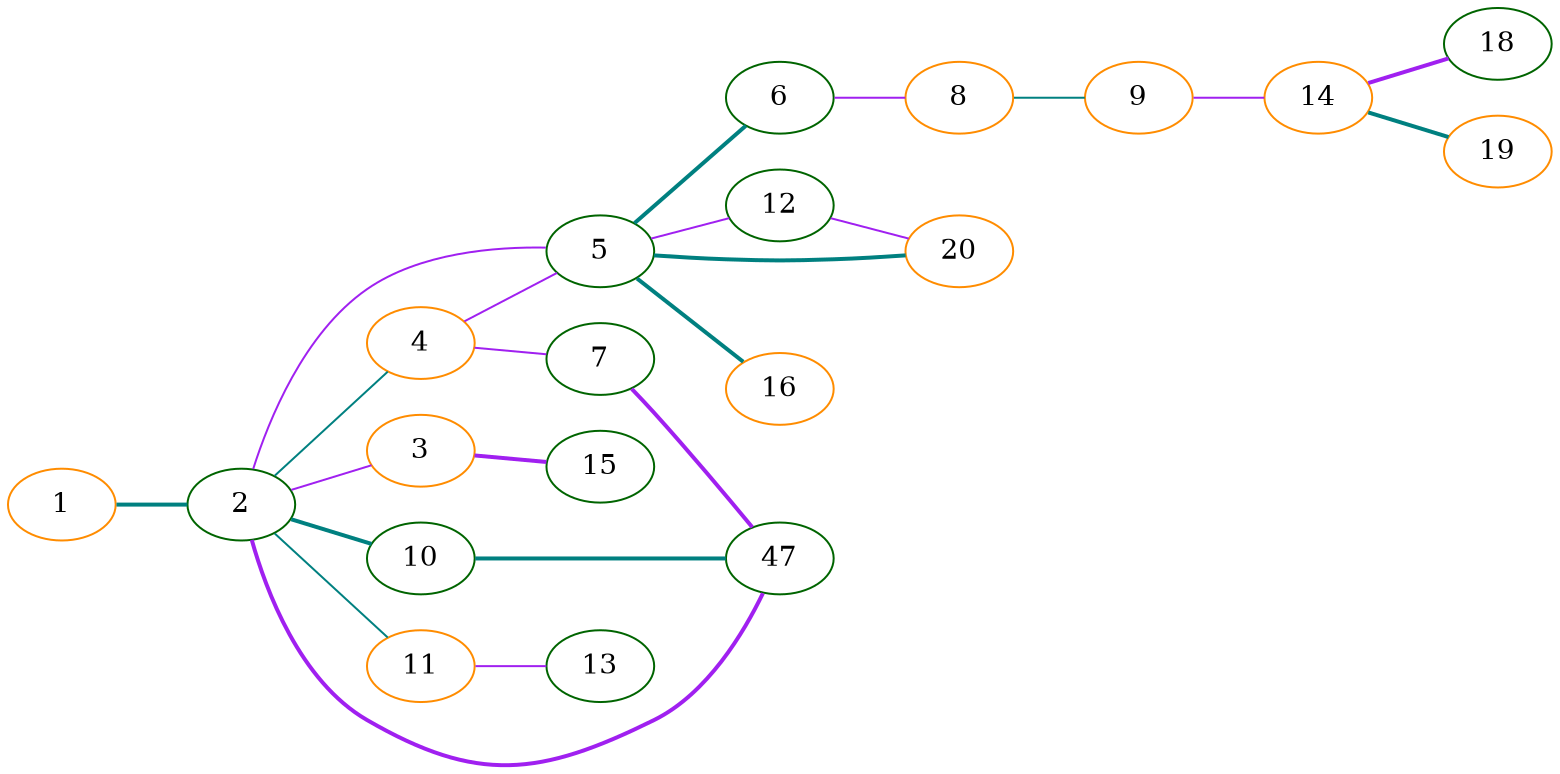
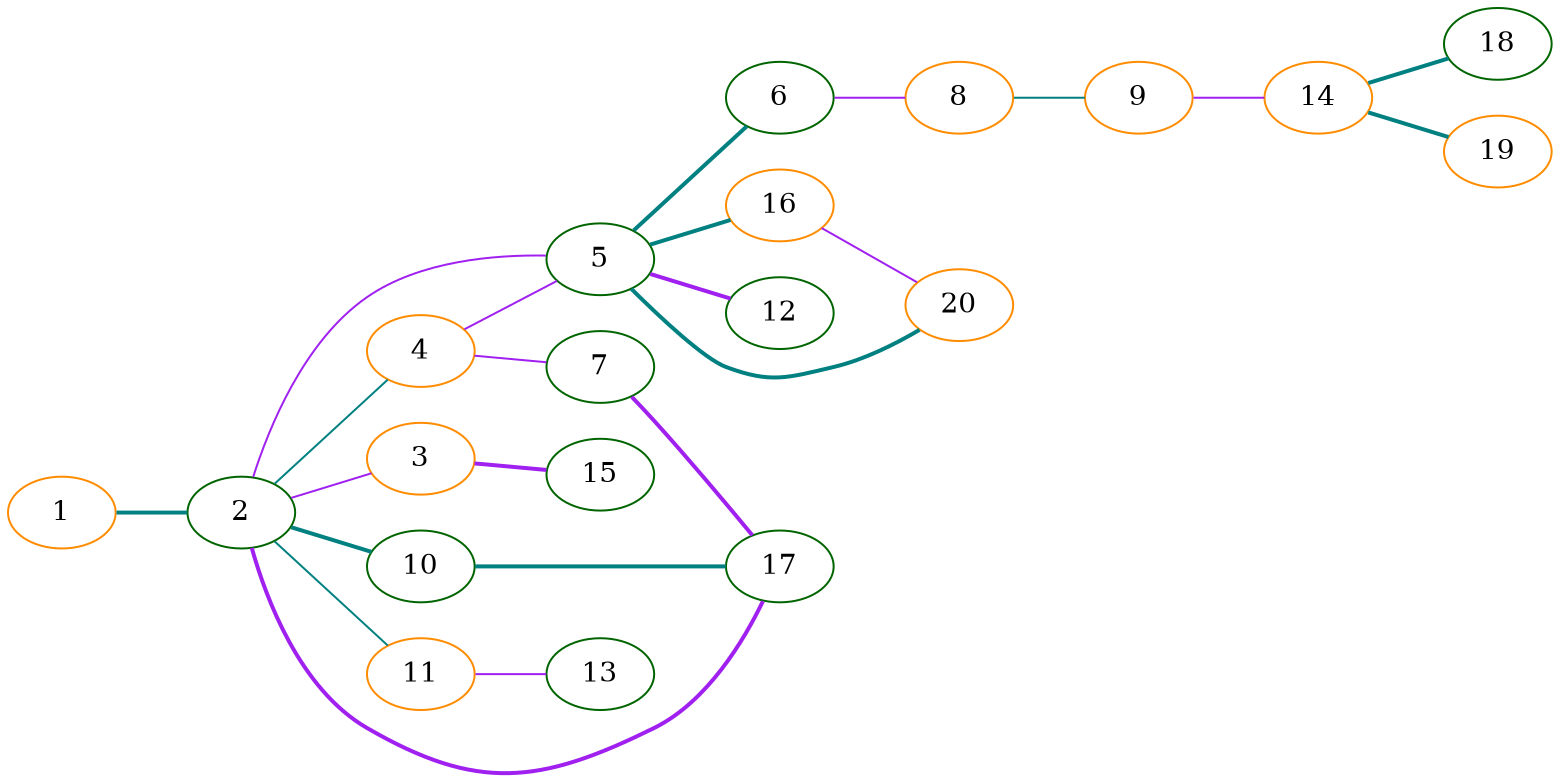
edge "18" -- "14": color purple -> teal
edge "12" -- "5": style solid -> bold
edge "12" -- "20": now "16" -- "20"
node "47": label "47" -> "17"
